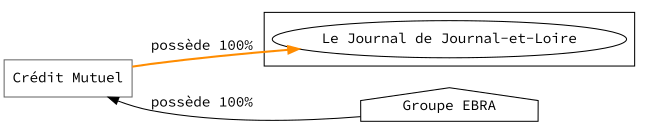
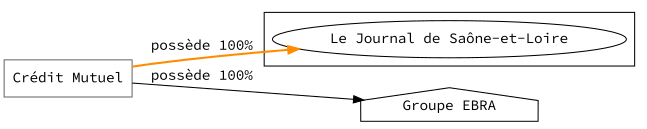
node "Le Journal de Journal-et-Loire": label "Le Journal de Journal-et-Loire" -> "Le Journal de Saône-et-Loire"
edge "Groupe EBRA" -> "Crédit Mutuel": reversed
